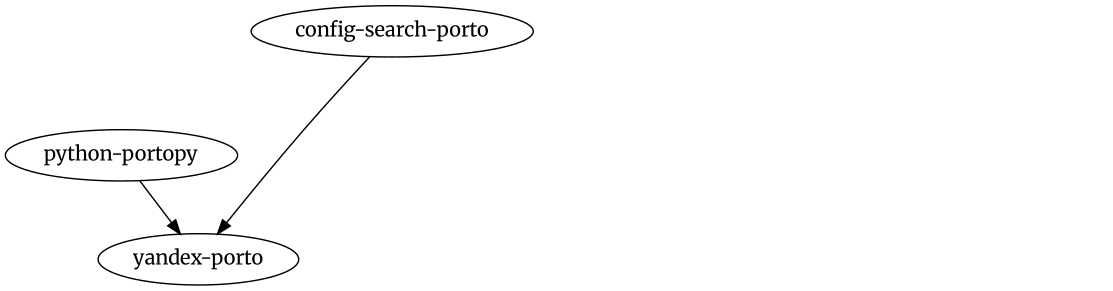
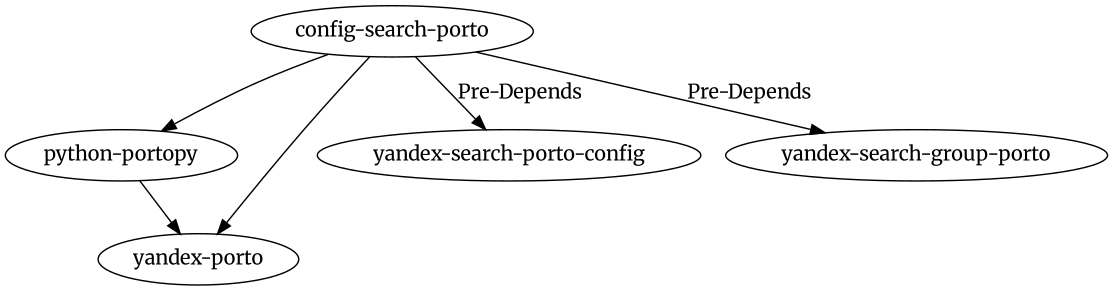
edge "config-search-porto" -> "python-portopy": added
node "yandex-search-porto-config": added
node "yandex-search-group-porto": added
